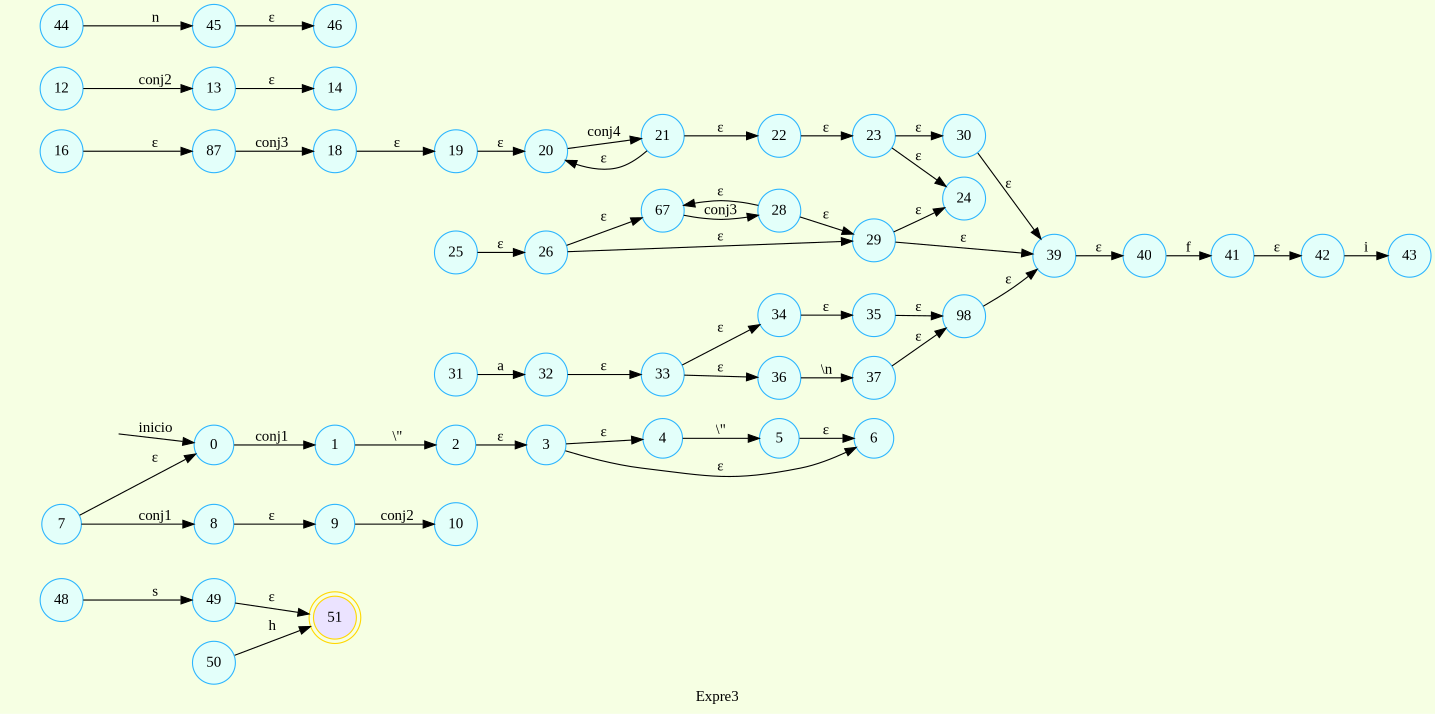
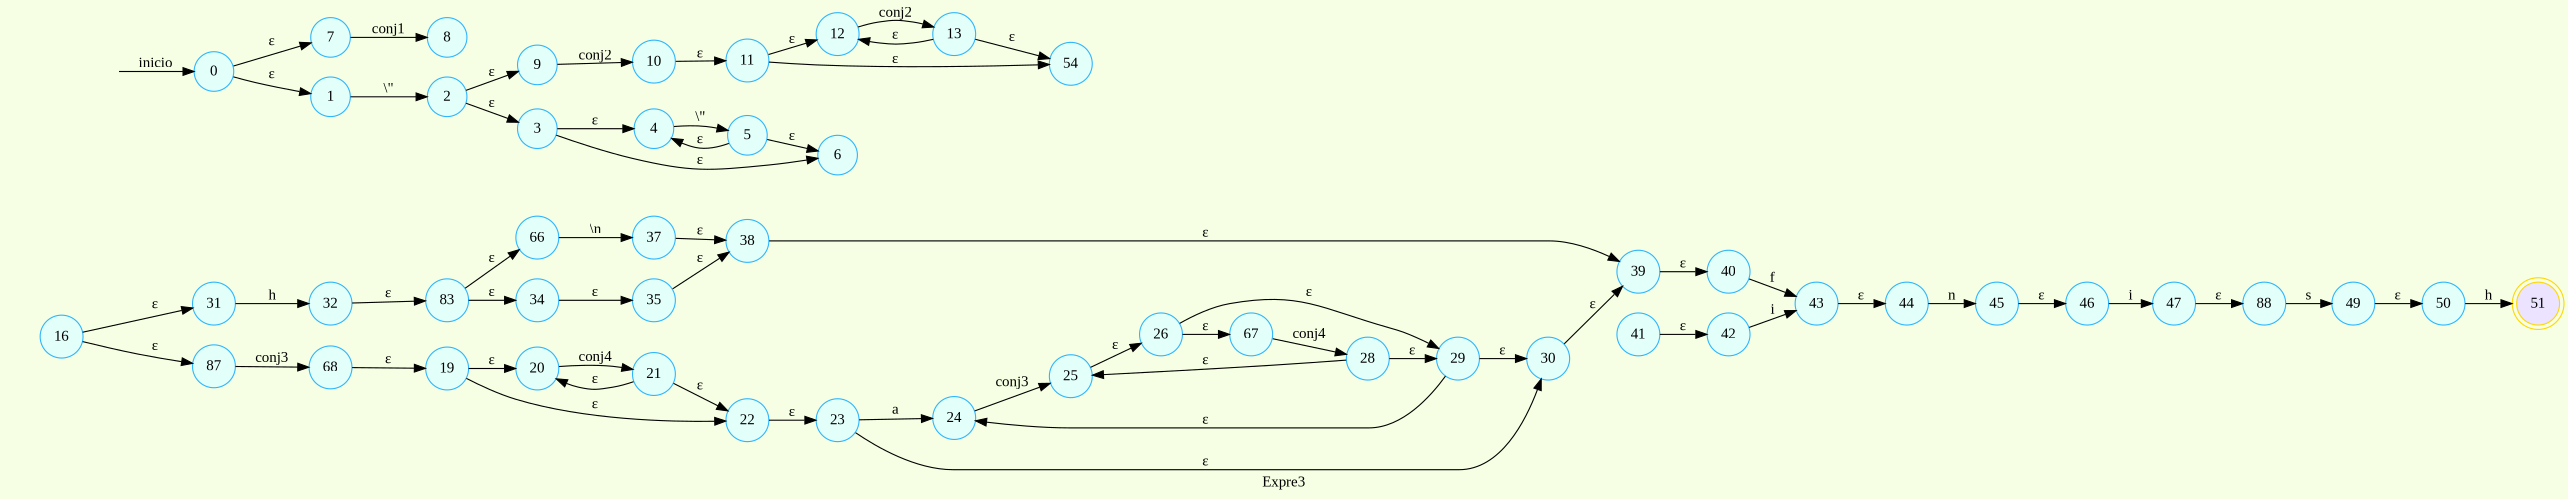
edge "13" -> "12": added, label "ε"
node "11": added
node "14": label "14" -> "54"
edge "5" -> "4": added, label "ε"
node "18": label "18" -> "68"
edge "23" -> "24": label "ε" -> "a"
edge "28" -> "67": now "28" -> "25"
edge "67" -> "28": label "conj3" -> "conj4"
edge "29" -> "39": now "29" -> "30"
edge "40" -> "41": now "40" -> "43"
edge "43" -> "44": added, label "ε"
node "47": added
node "98": label "98" -> "38"
edge "16" -> "31": added, label "ε"
edge "31" -> "32": label "a" -> "h"
node "33": label "33" -> "83"
node "36": label "36" -> "66"
edge "24" -> "25": added, label "conj3"
edge "19" -> "22": added, label "ε"
edge "0" -> "1": label "conj1" -> "ε"
edge "7" -> "0": reversed
edge "8" -> "9": now "2" -> "9"
node "48": label "48" -> "88"
edge "49" -> "51": now "49" -> "50"
